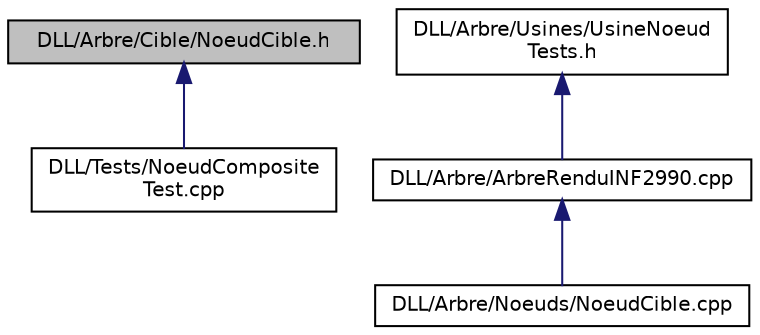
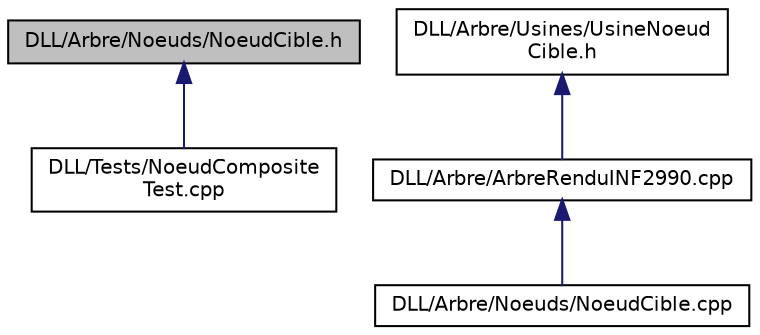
node "DLL/Arbre/Cible/NoeudCible.h": label "DLL/Arbre/Cible/NoeudCible.h" -> "DLL/Arbre/Noeuds/NoeudCible.h"
node "DLL/Arbre/Usines/UsineNoeud Tests.h": label "DLL/Arbre/Usines/UsineNoeud Tests.h" -> "DLL/Arbre/Usines/UsineNoeud Cible.h"
